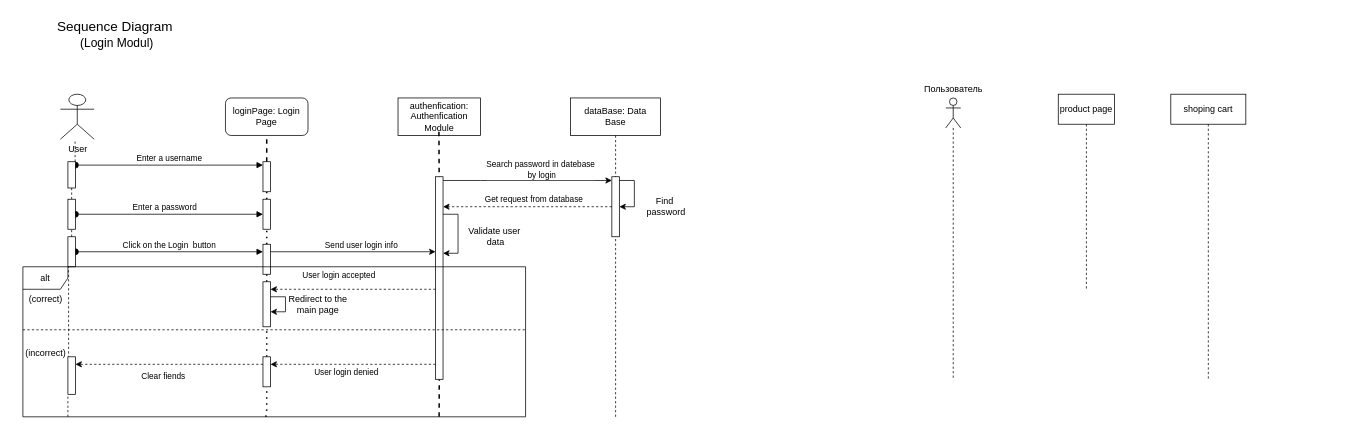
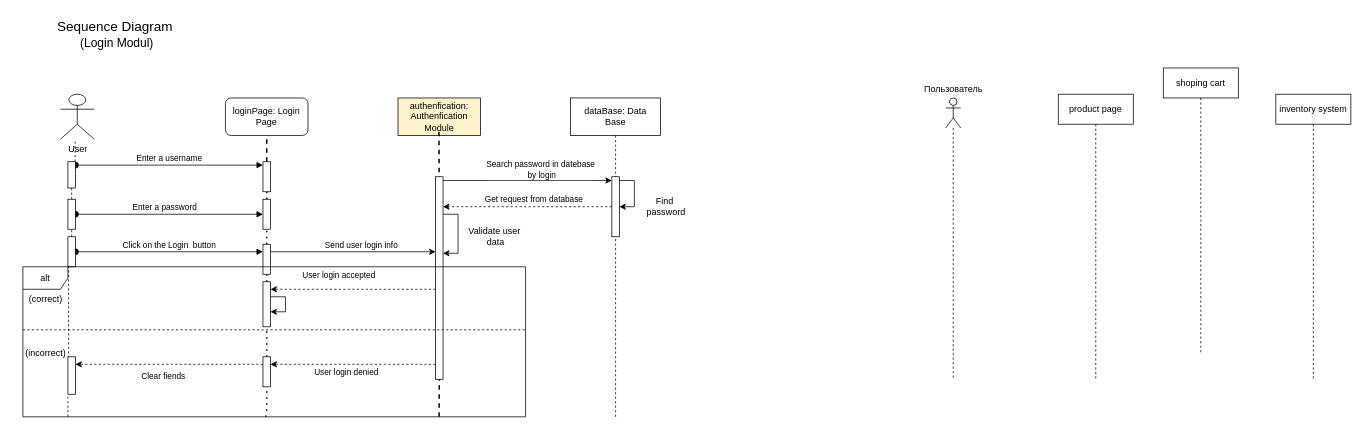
node "authenfication: Authenfication Module": fillcolor #ffffff -> #fff2cc
node "product page": size 56x195 -> 75x285
node "shoping cart": moved (1208, 237) -> (1200, 210)
node "inventory system": added
node "Redirect to the main page": removed
